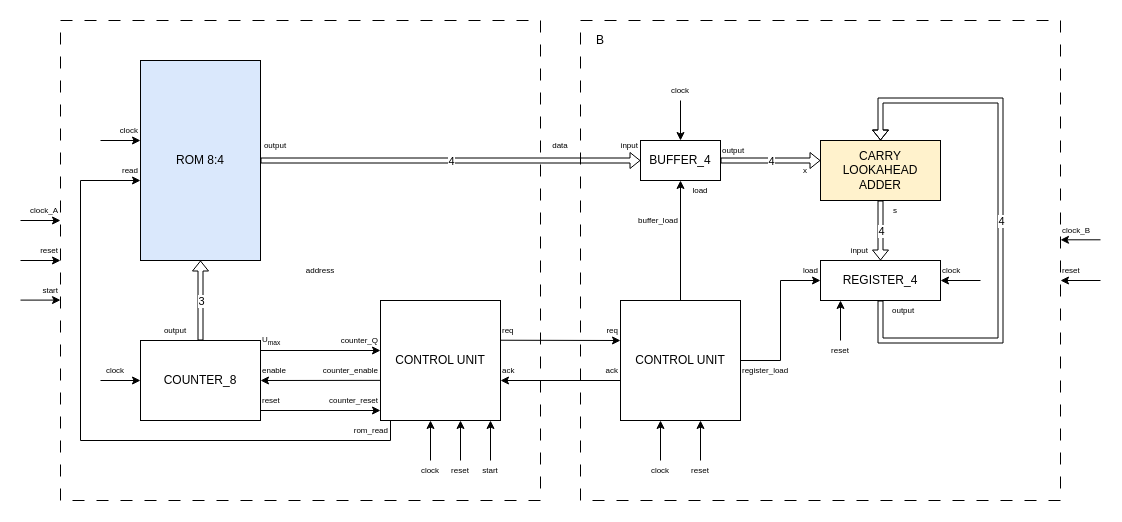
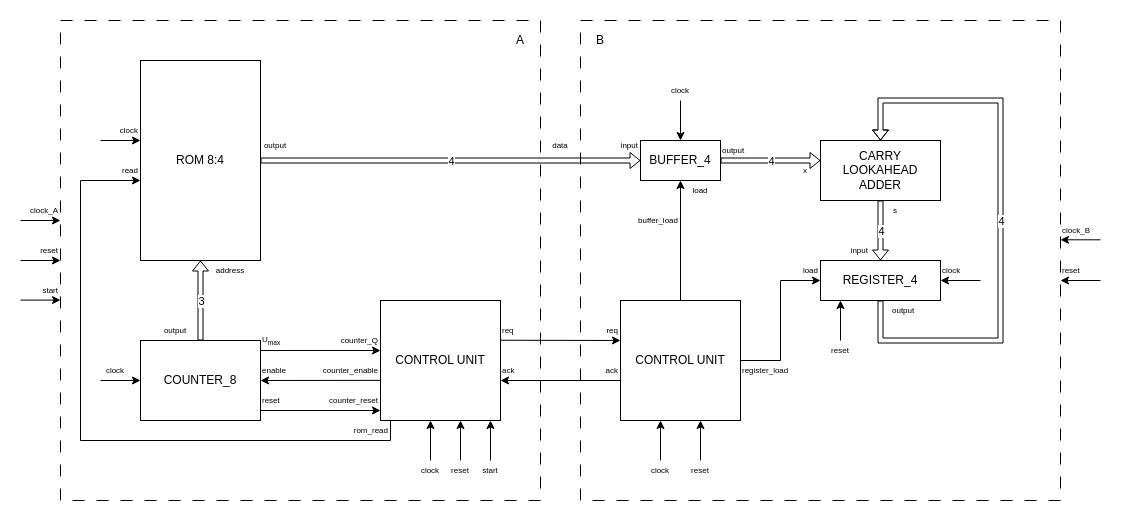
node "A": added
node "ROM 8:4": fillcolor #dae8fc -> #ffffff
node "CARRY LOOKAHEAD ADDER": fillcolor #fff2cc -> #ffffff
node "address": moved (321, 271) -> (231, 271)
